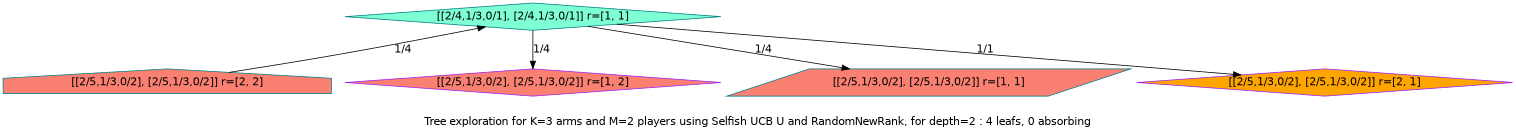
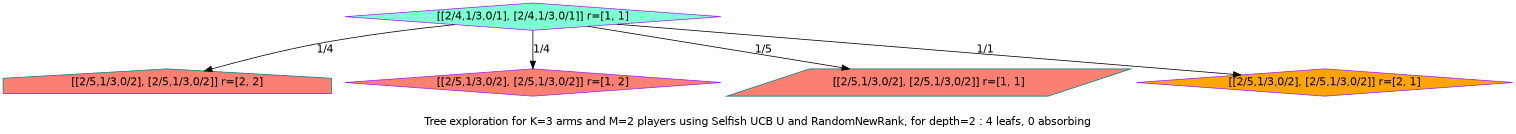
node "[[2/4,1/3,0/1], [2/4,1/3,0/1]] r=[1, 1]": color teal -> purple
edge "[[2/4,1/3,0/1], [2/4,1/3,0/1]] r=[1, 1]" -> "[[2/5,1/3,0/2], [2/5,1/3,0/2]] r=[1, 1]": label "1/4" -> "1/5"
edge "[[2/5,1/3,0/2], [2/5,1/3,0/2]] r=[2, 2]" -> "[[2/4,1/3,0/1], [2/4,1/3,0/1]] r=[1, 1]": reversed
